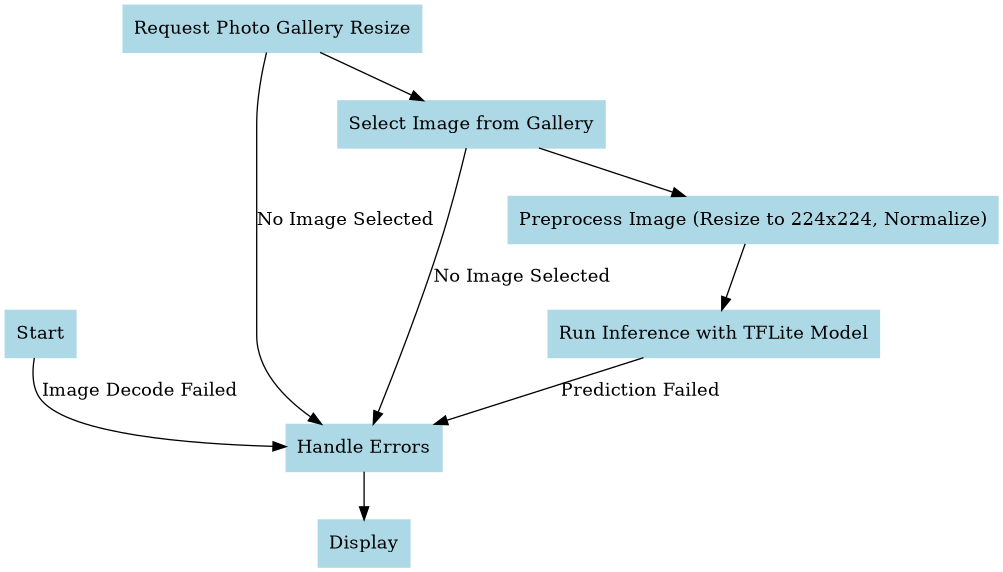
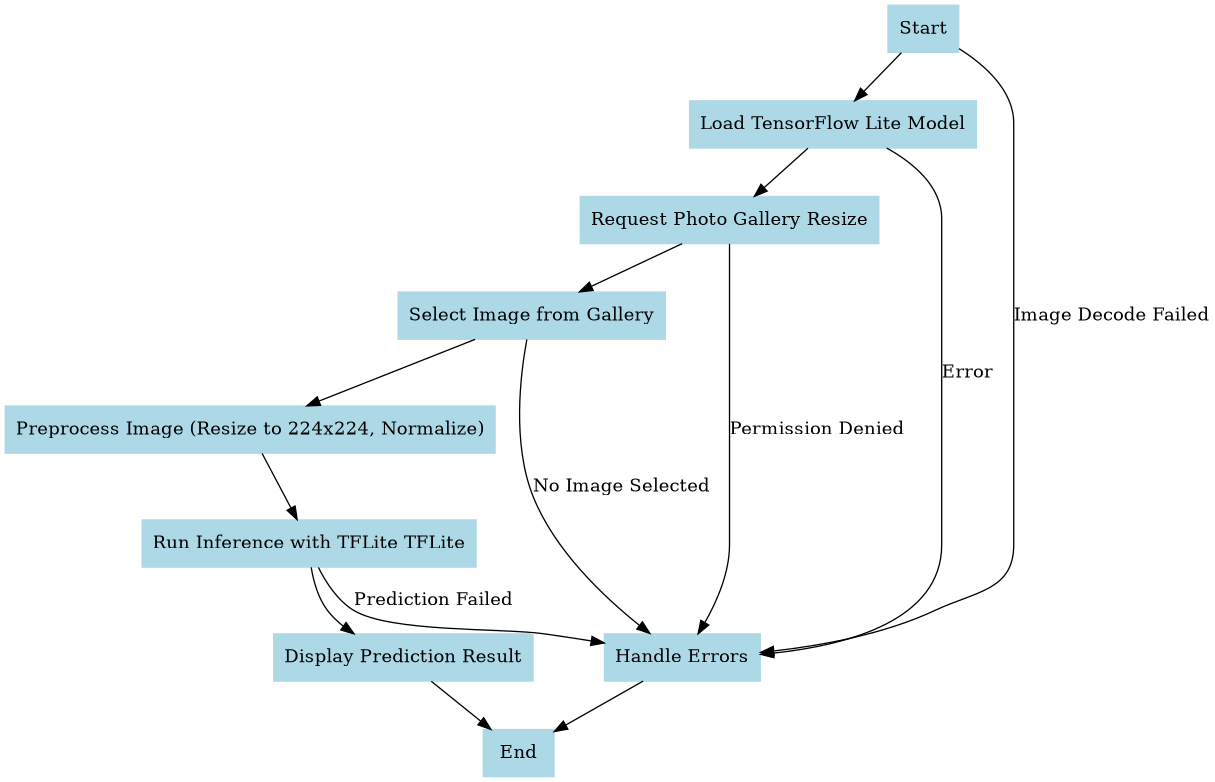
node "Load TensorFlow Lite Model": added
edge "Request Photo Gallery Resize" -> "Handle Errors": label "No Image Selected" -> "Permission Denied"
node "Run Inference with TFLite Model": label "Run Inference with TFLite Model" -> "Run Inference with TFLite TFLite"
node "Display": label "Display" -> "End"
node "Display Prediction Result": added
